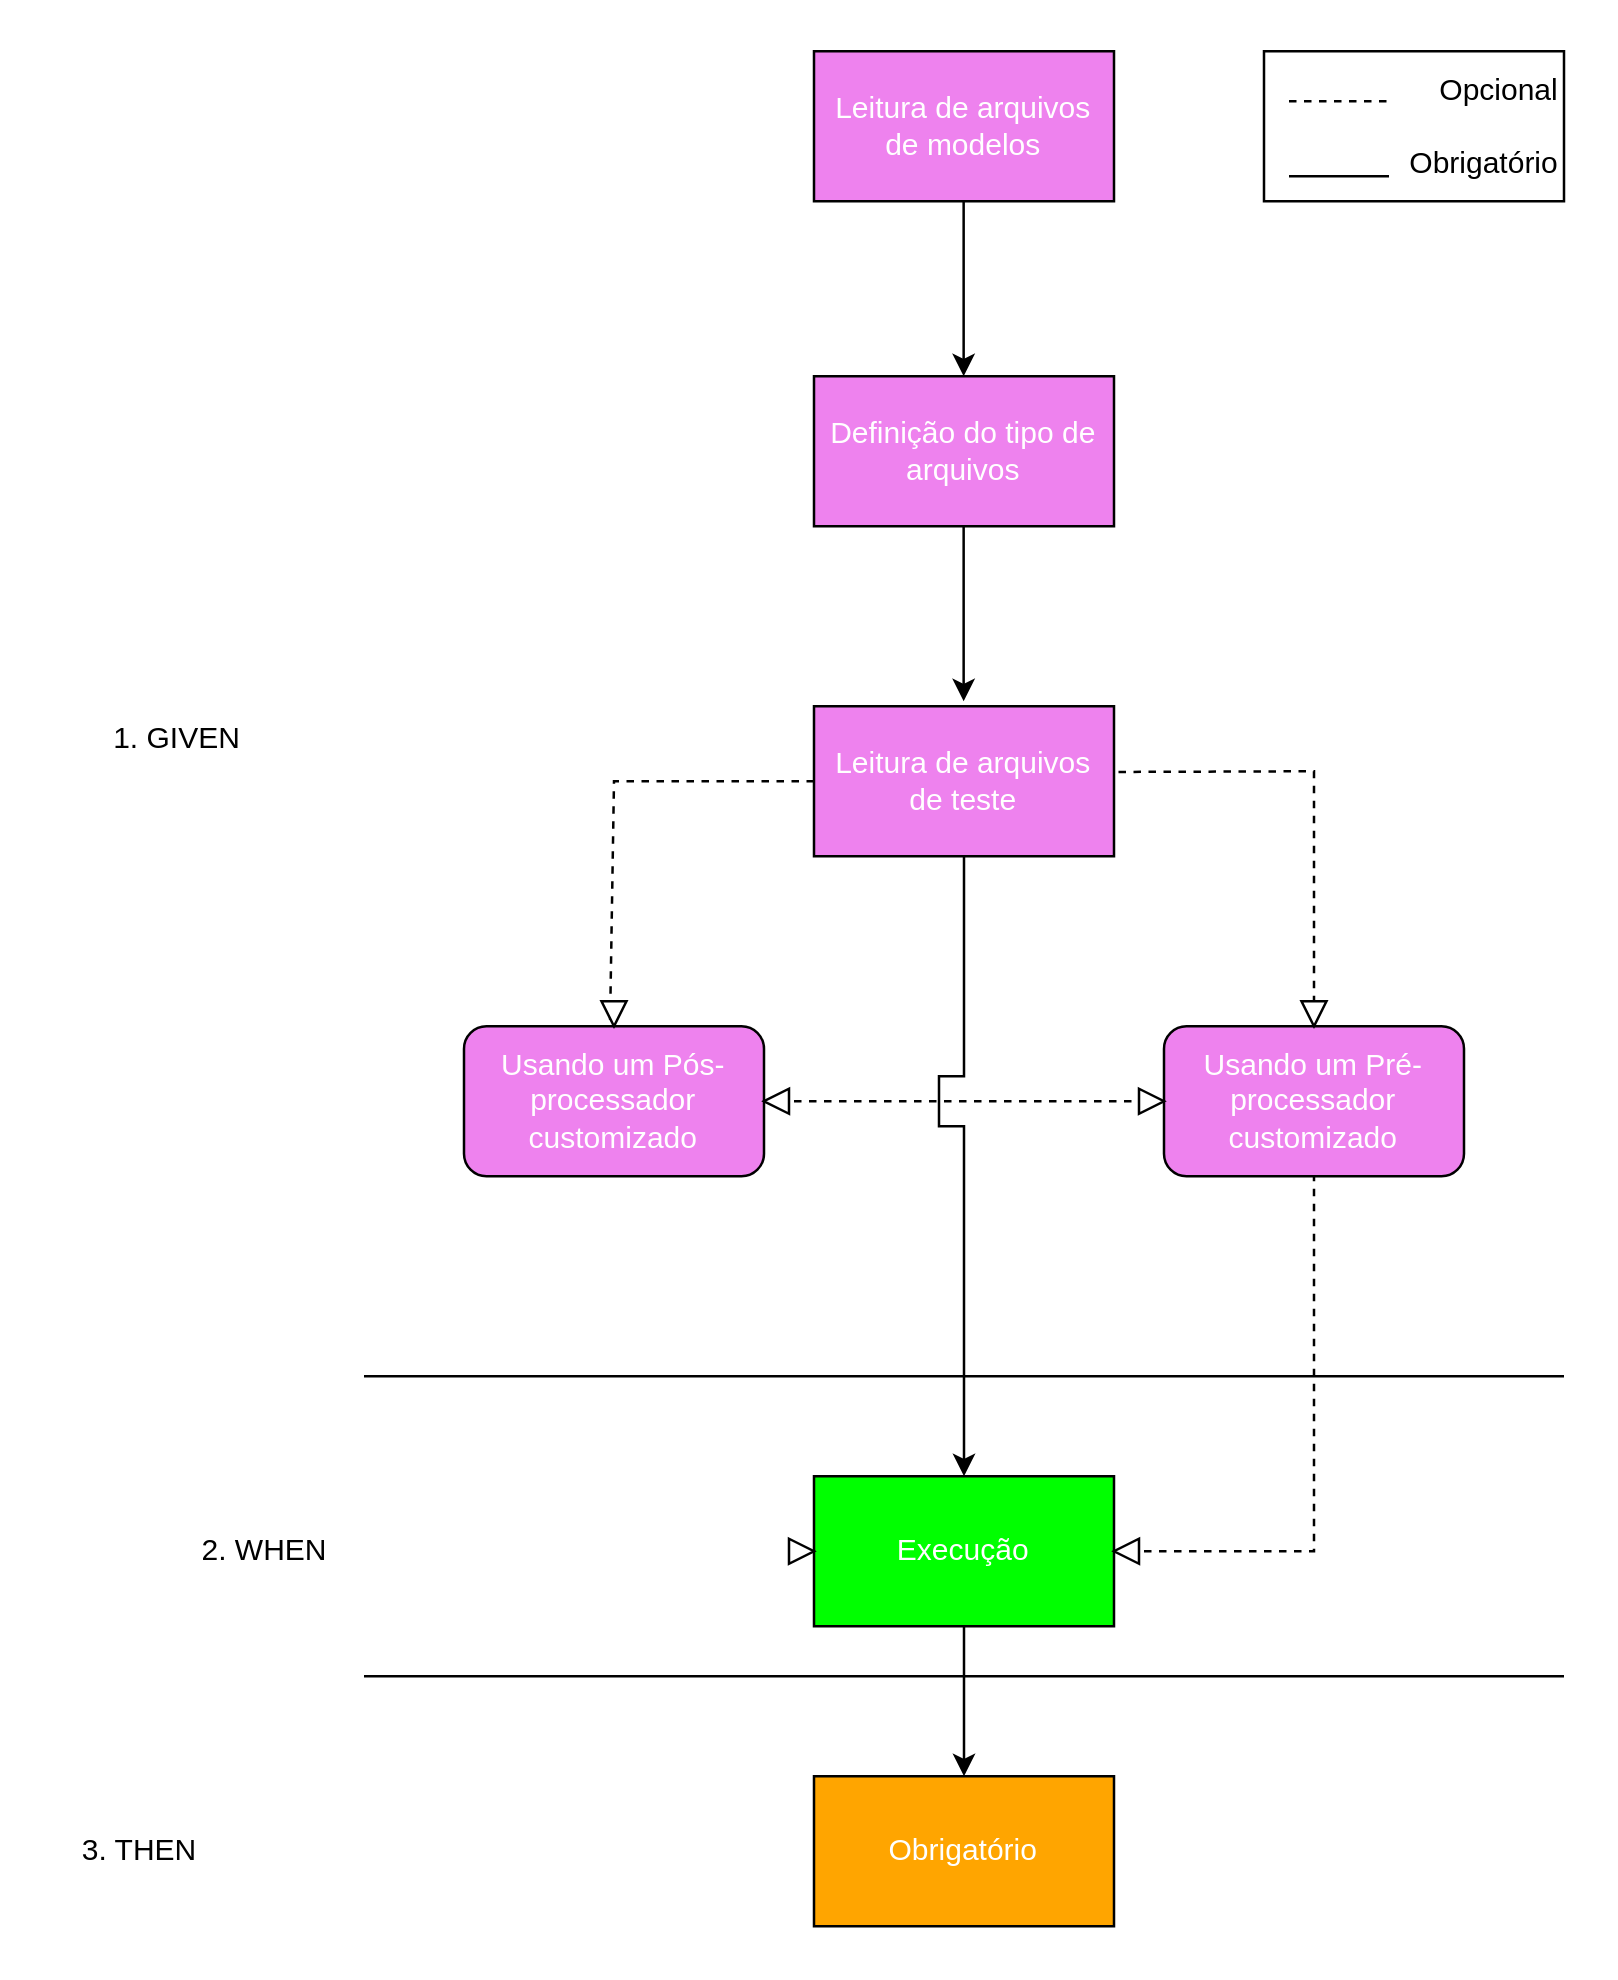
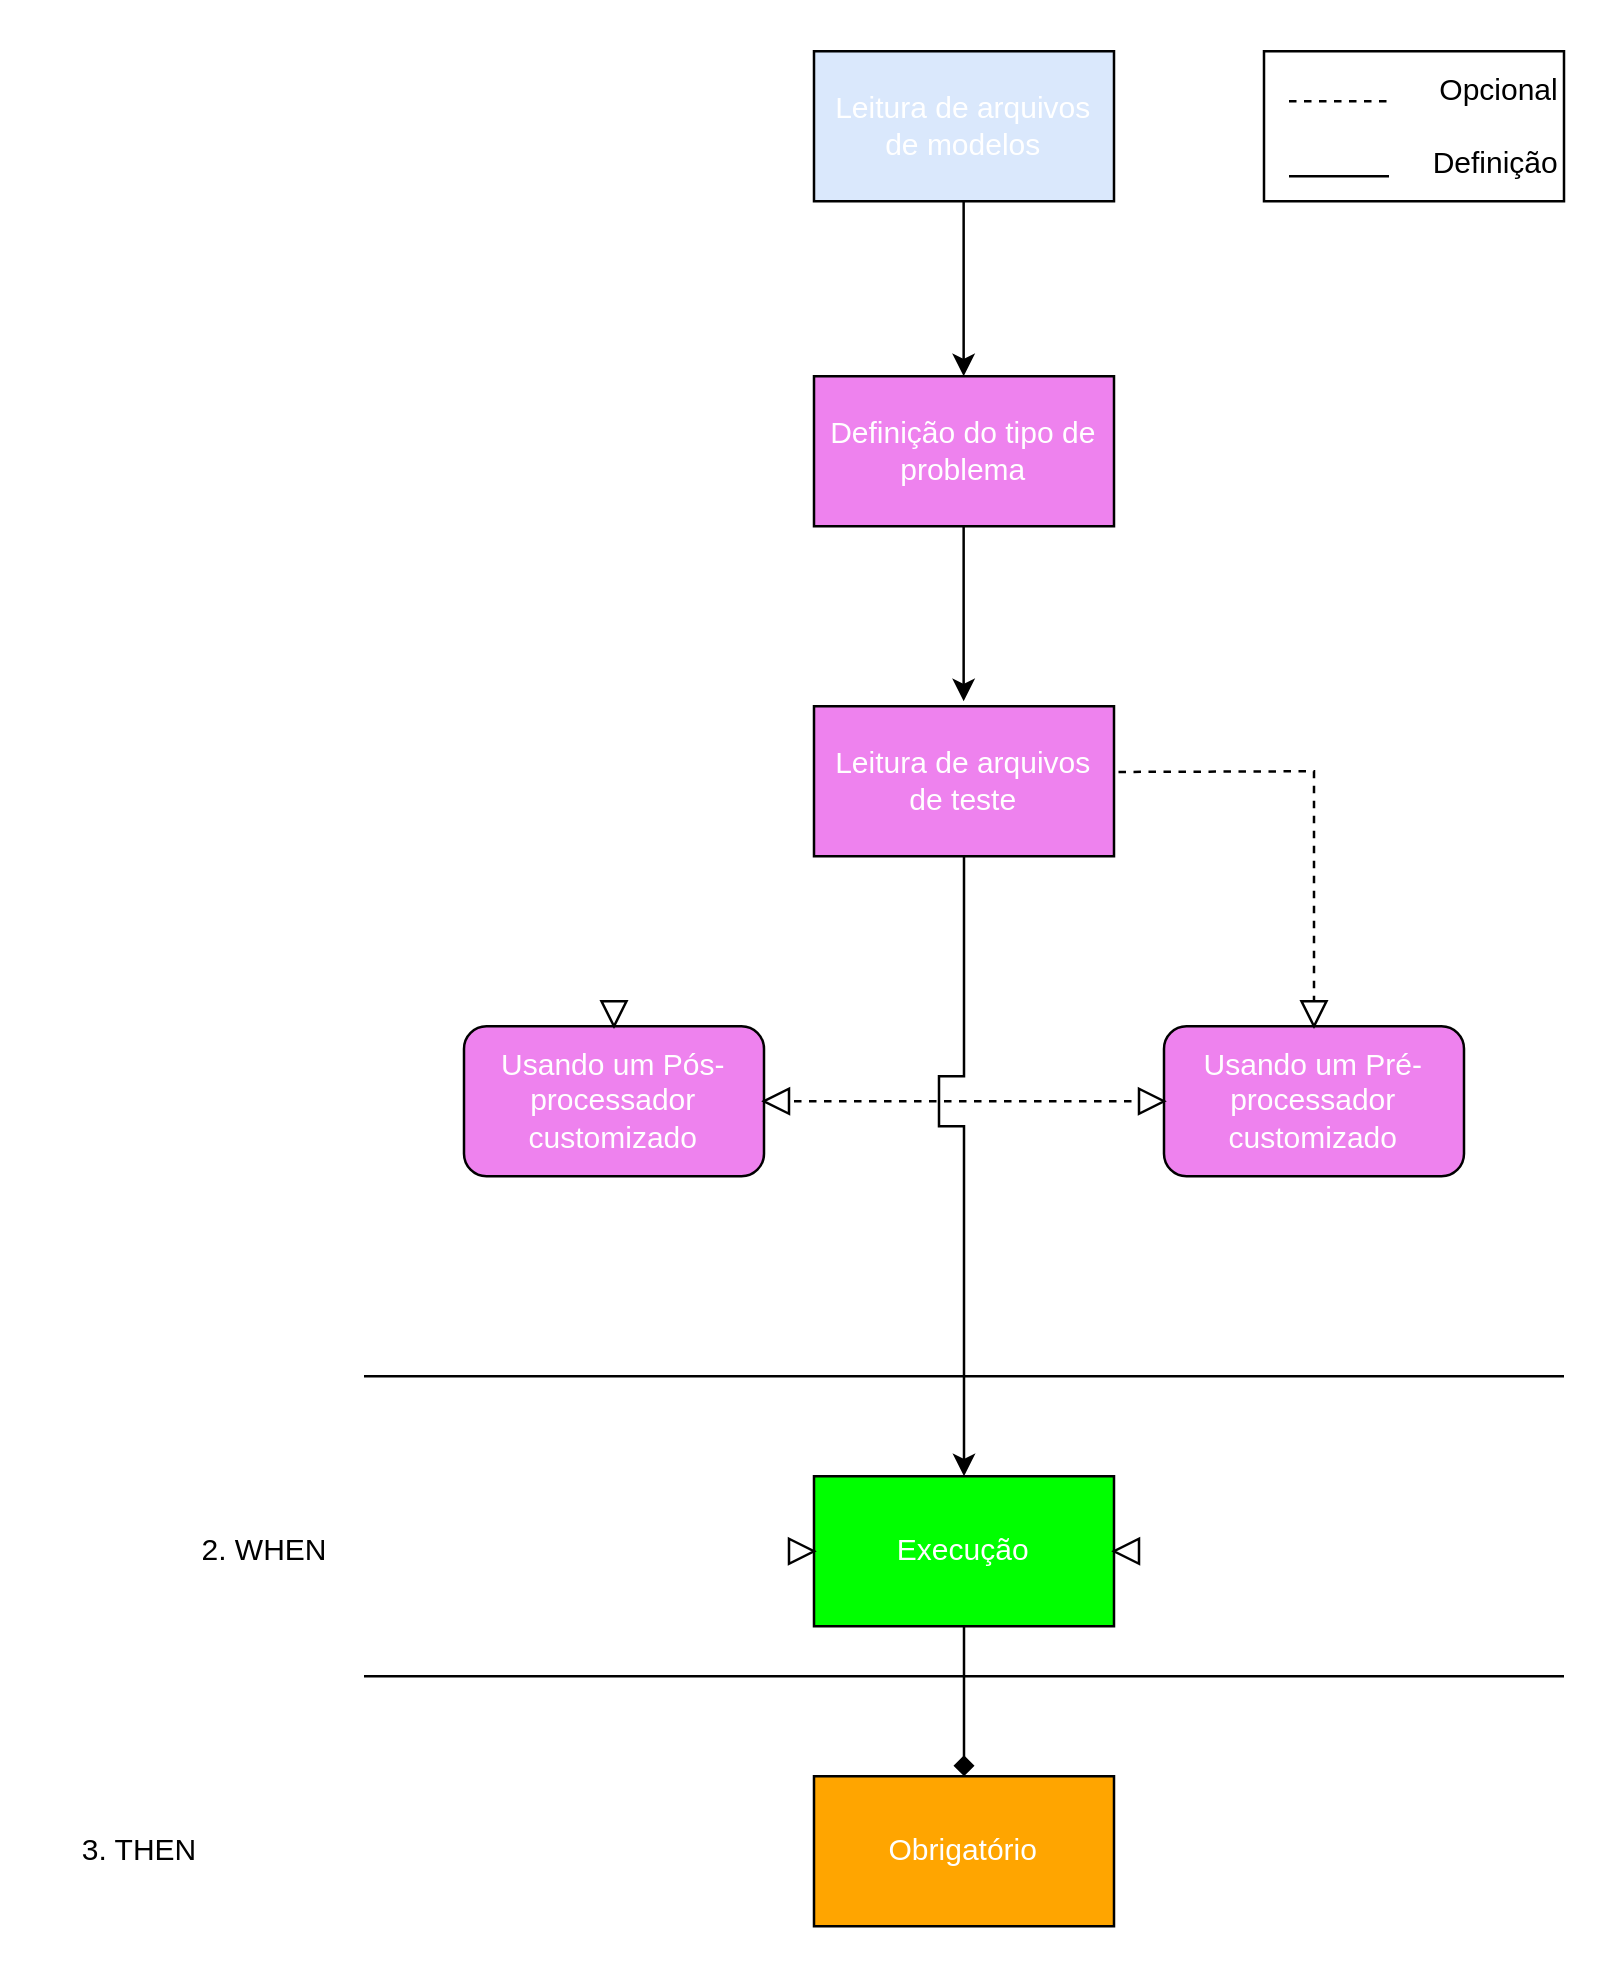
node "Leitura de arquivos de modelos": fillcolor #ee82ee -> #dae8fc
node "Opcional Obrigatório": label "Opcional Obrigatório" -> "Opcional Definição"
node "Definição do tipo de arquivos": label "Definição do tipo de arquivos" -> "Definição do tipo de problema"
node "1. GIVEN": removed
edge "Leitura de arquivos de teste" -- "Usando um Pós-processador customizado": removed
edge "Usando um Pré-processador customizado" -- "Execução": removed
edge "Execução" -> "Obrigatório": arrowhead classic -> diamond
